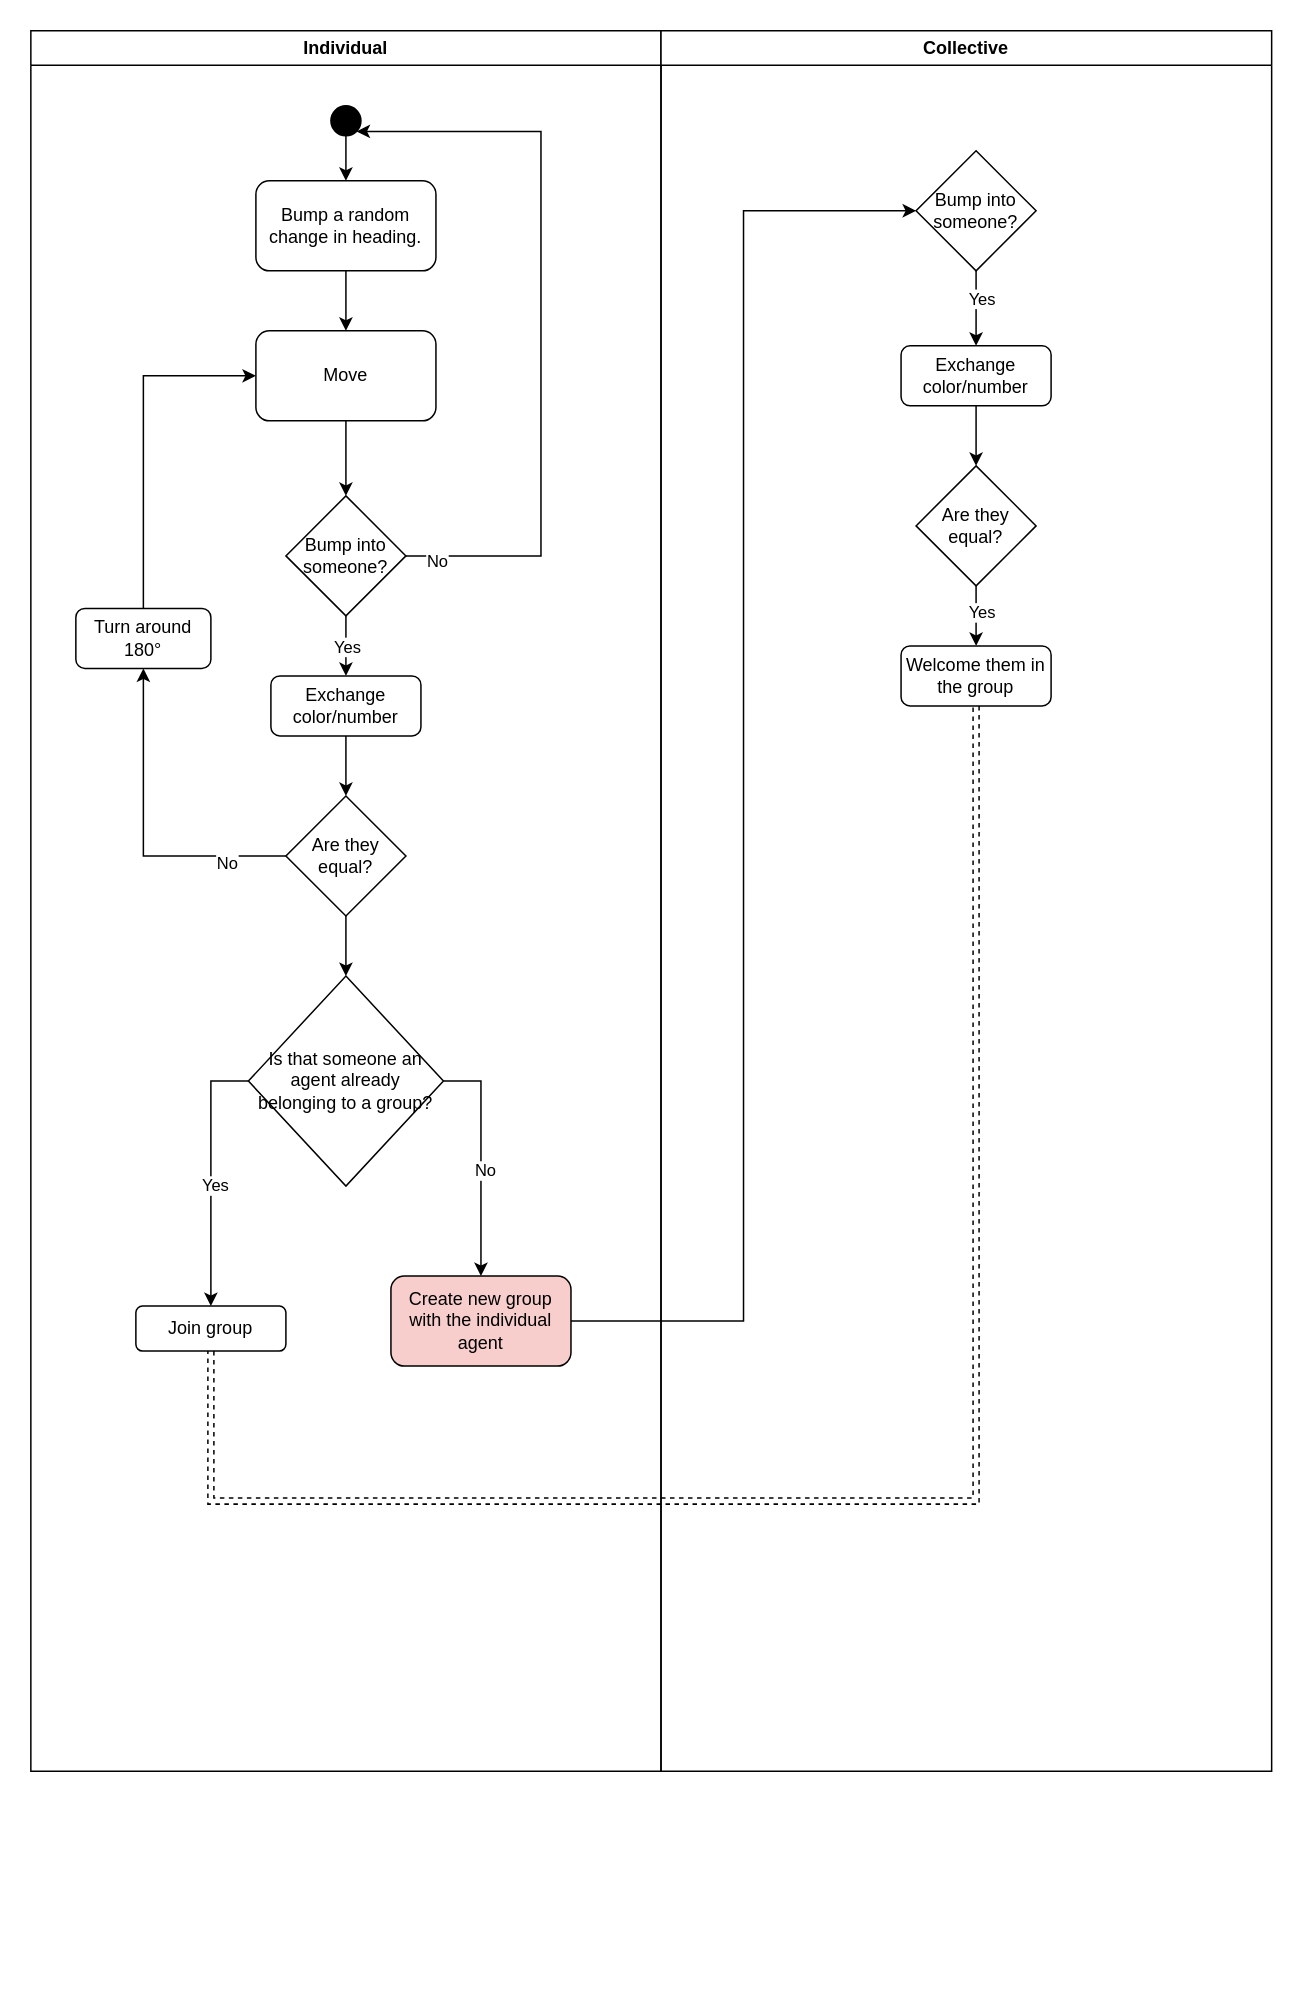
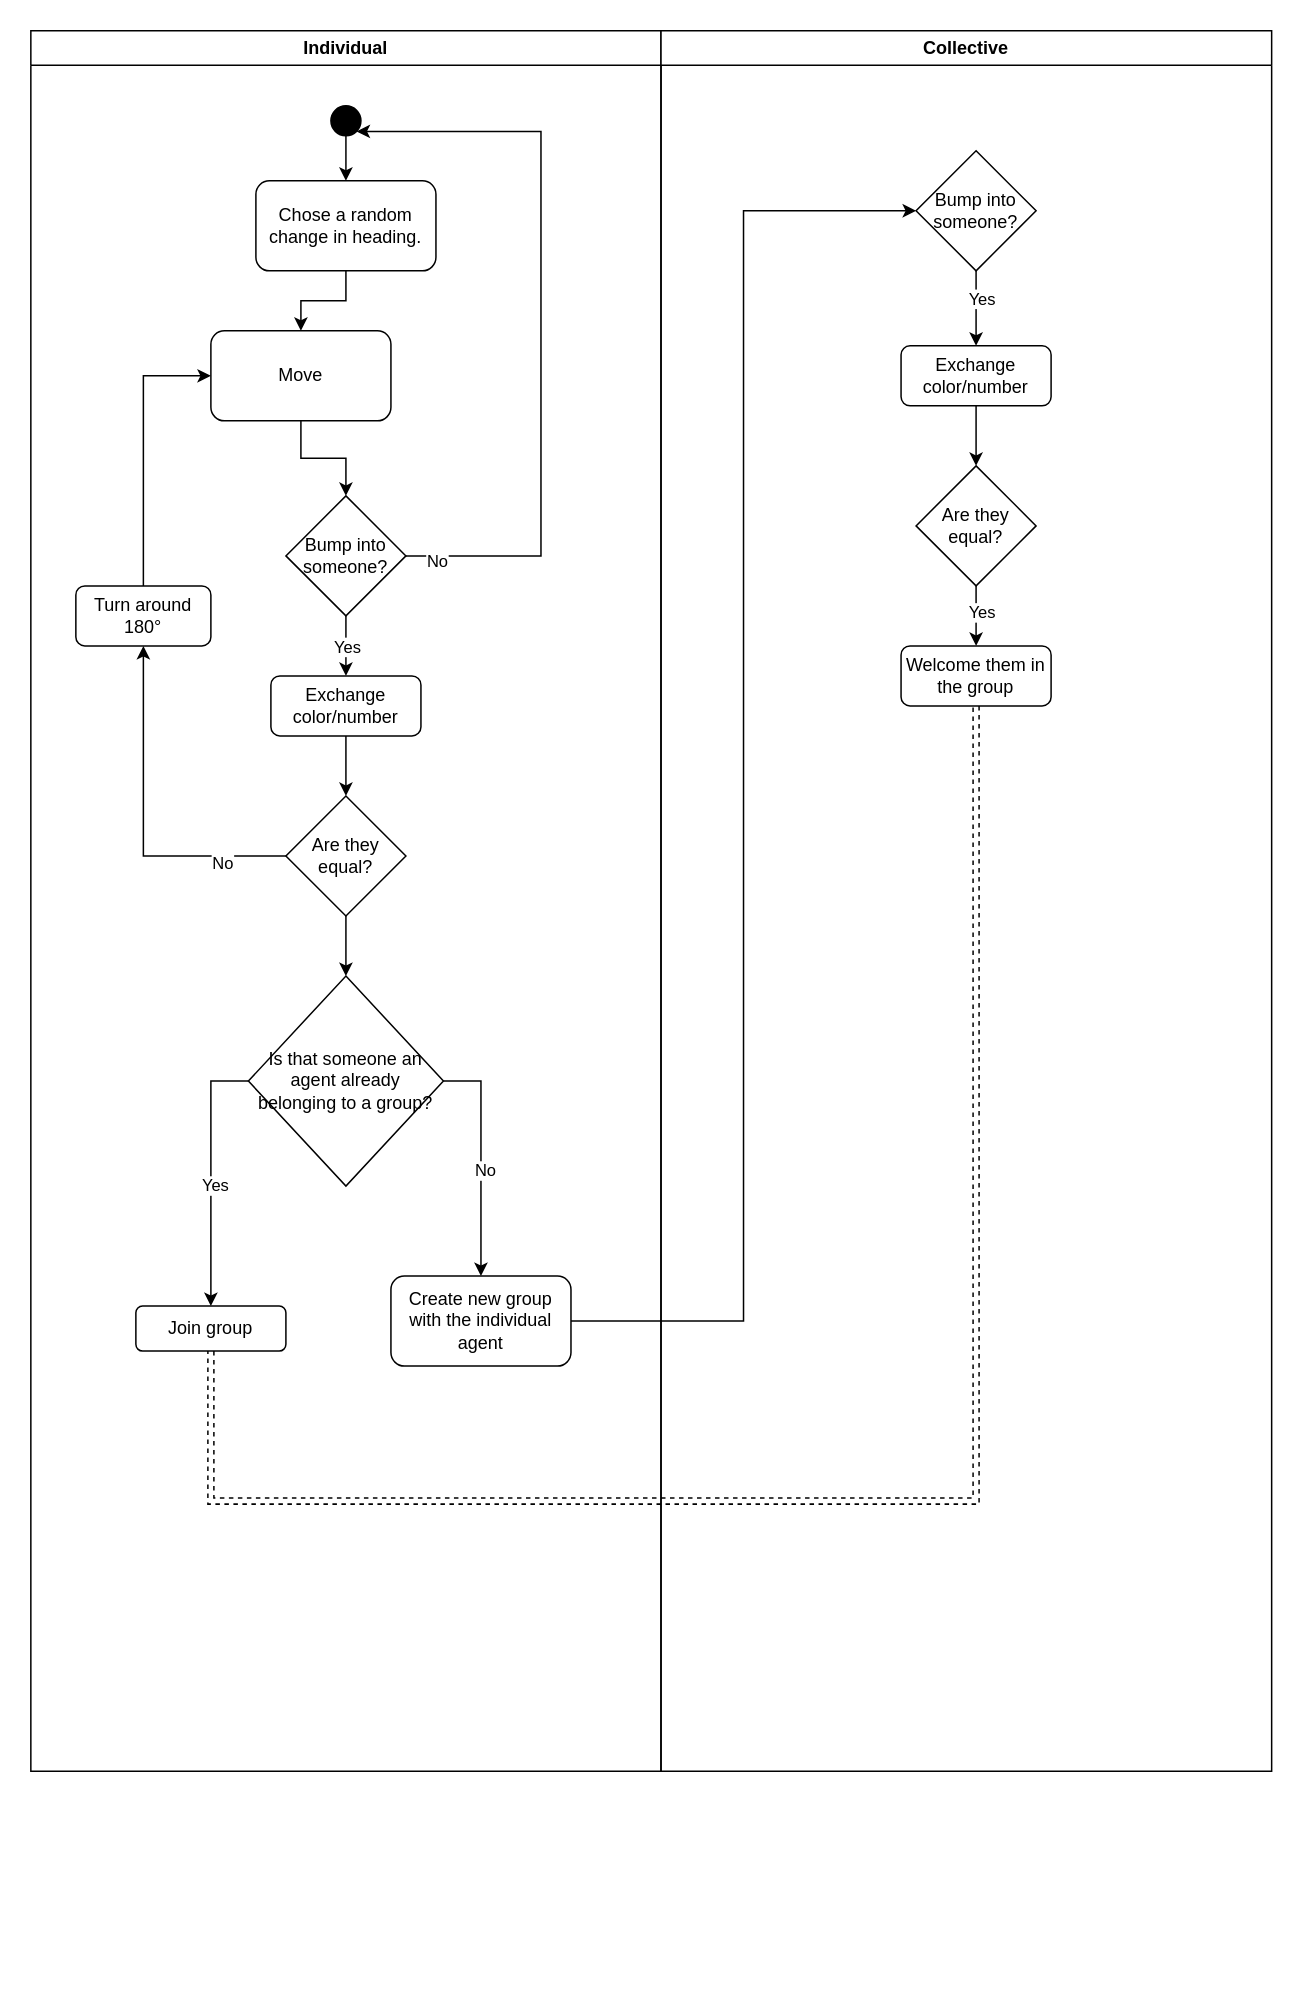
node "Bump a random change in heading.": label "Bump a random change in heading." -> "Chose a random change in heading."
node "Move": moved (346, 376) -> (301, 376)
node "Turn around 180°": moved (143, 638) -> (143, 616)
node "Create new group with the individual agent": fillcolor #f8cecc -> #ffffff
